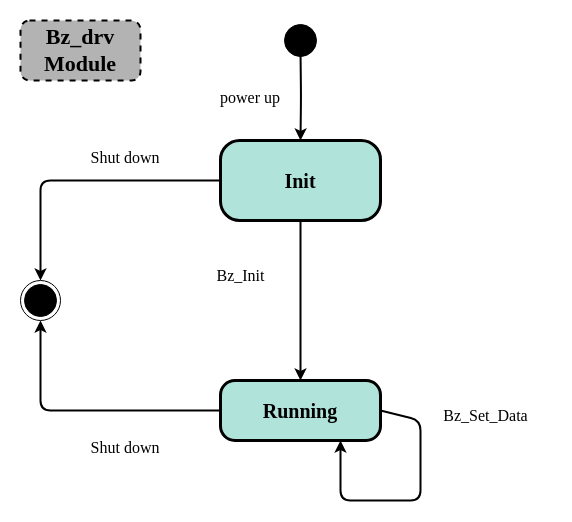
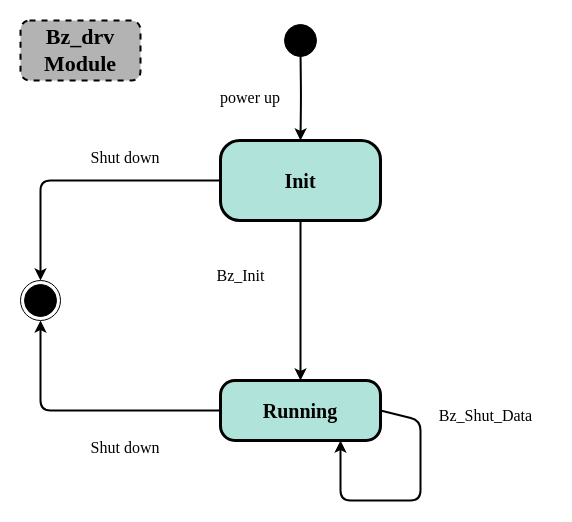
node "Bz_Set_Data": label "Bz_Set_Data" -> "Bz_Shut_Data"
